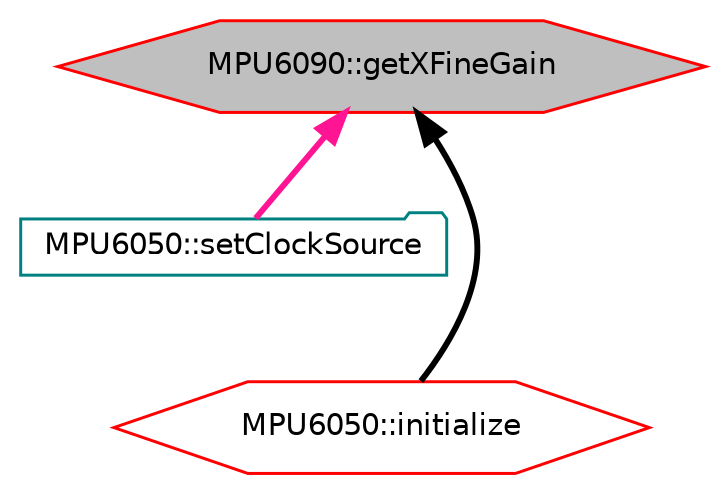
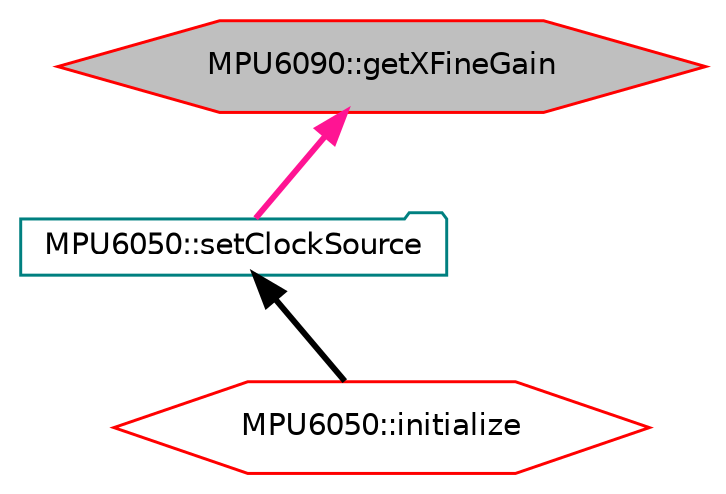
edge "MPU6050::initialize" -> "MPU6090::getXFineGain": now "MPU6050::initialize" -> "MPU6050::setClockSource"
